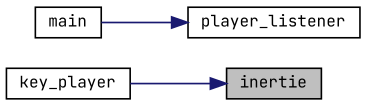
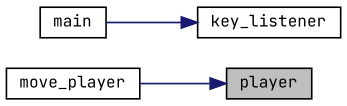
node "player_listener": label "player_listener" -> "key_listener"
node "key_player": label "key_player" -> "move_player"
node "inertie": label "inertie" -> "player"
